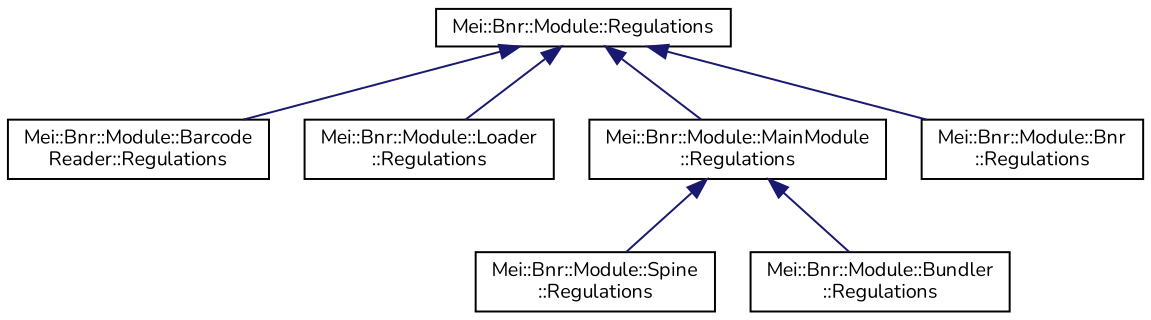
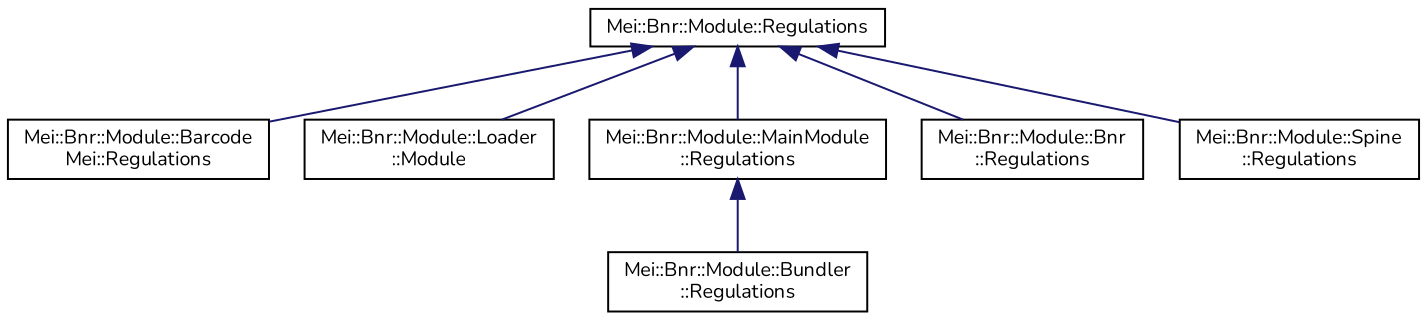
node "Mei::Bnr::Module::Barcode Reader::Regulations": label "Mei::Bnr::Module::Barcode Reader::Regulations" -> "Mei::Bnr::Module::Barcode Mei::Regulations"
node "Mei::Bnr::Module::Loader ::Regulations": label "Mei::Bnr::Module::Loader ::Regulations" -> "Mei::Bnr::Module::Loader ::Module"
edge "Mei::Bnr::Module::Spine ::Regulations" -> "Mei::Bnr::Module::MainModule ::Regulations": now "Mei::Bnr::Module::Spine ::Regulations" -> "Mei::Bnr::Module::Regulations"
